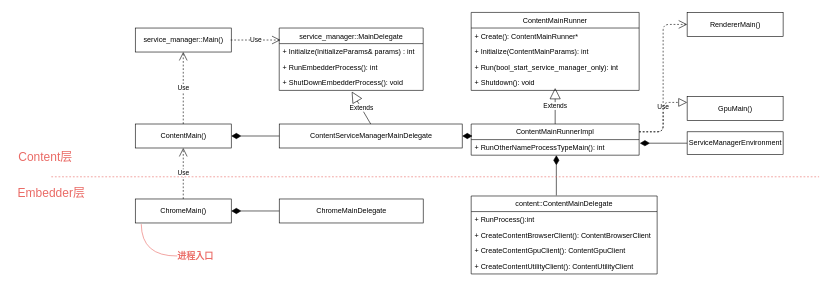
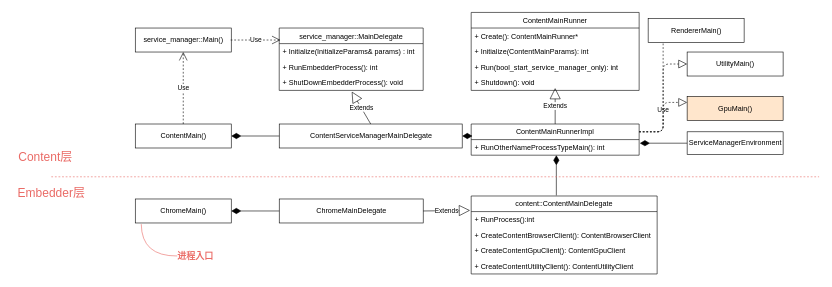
node "RendererMain()": moved (735, 24) -> (696, 30)
edge "ContentMainRunnerImpl" -> "UtilityMain()": added
node "UtilityMain()": added
node "GpuMain()": fillcolor #ffffff -> #ffe6cc
edge "ChromeMain()" -> "ContentMain()": removed, label "Use"
edge "ChromeMainDelegate" -> "content::ContentMainDelegate": added, label "Extends"
